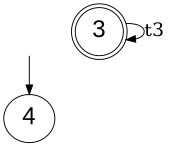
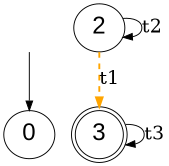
node "2": added
node "4": label "4" -> "0"
